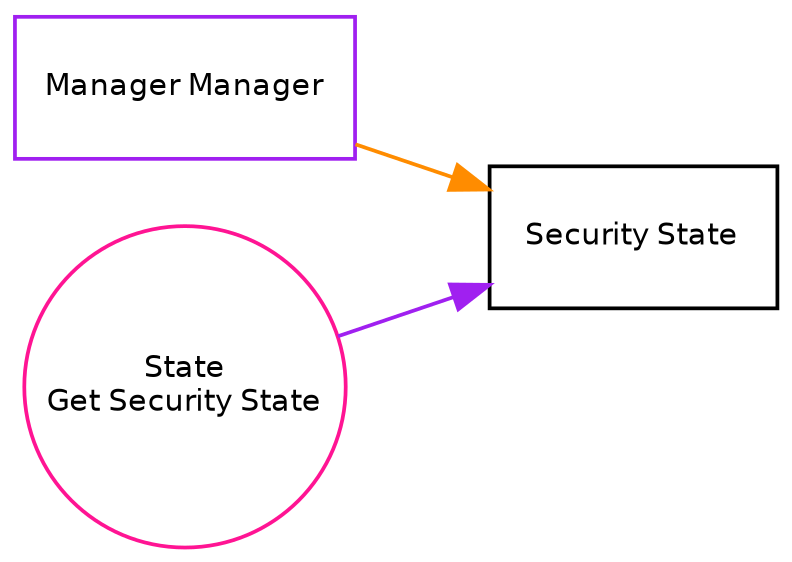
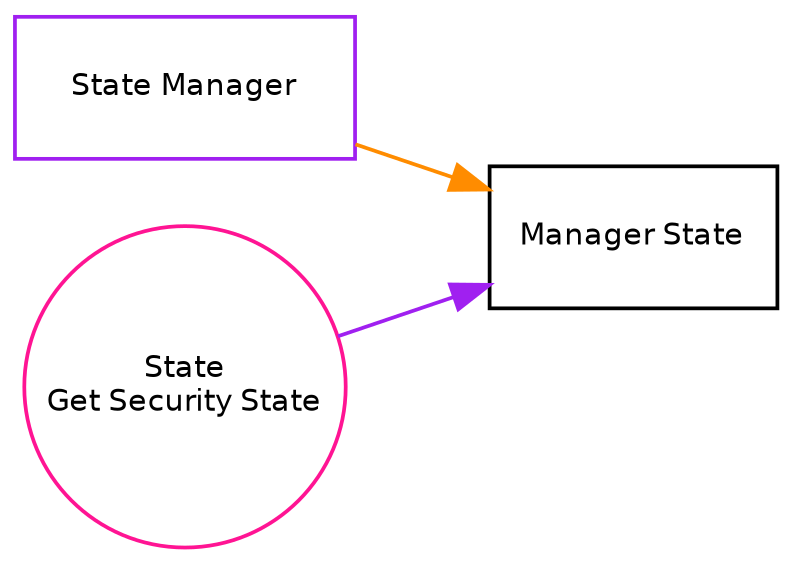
node "Manager Manager": label "Manager Manager" -> "State Manager"
node "Security State": label "Security State" -> "Manager State"
